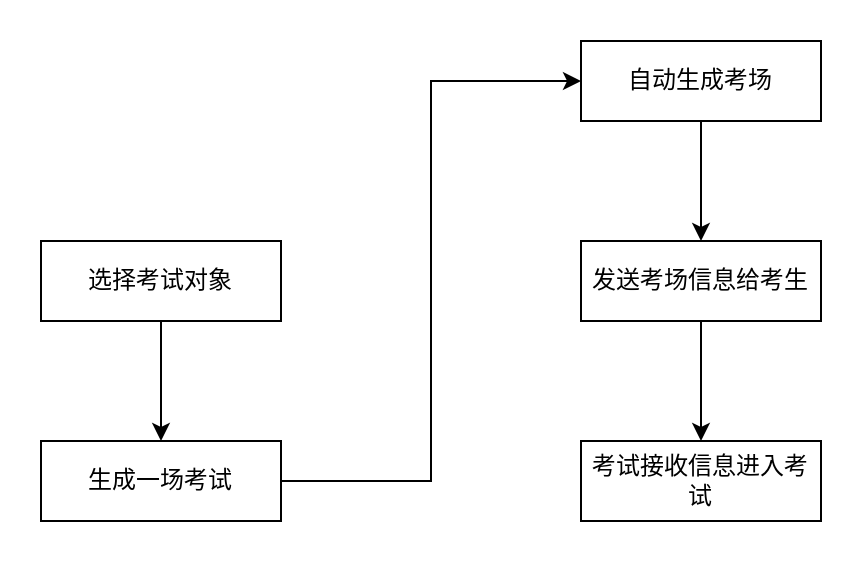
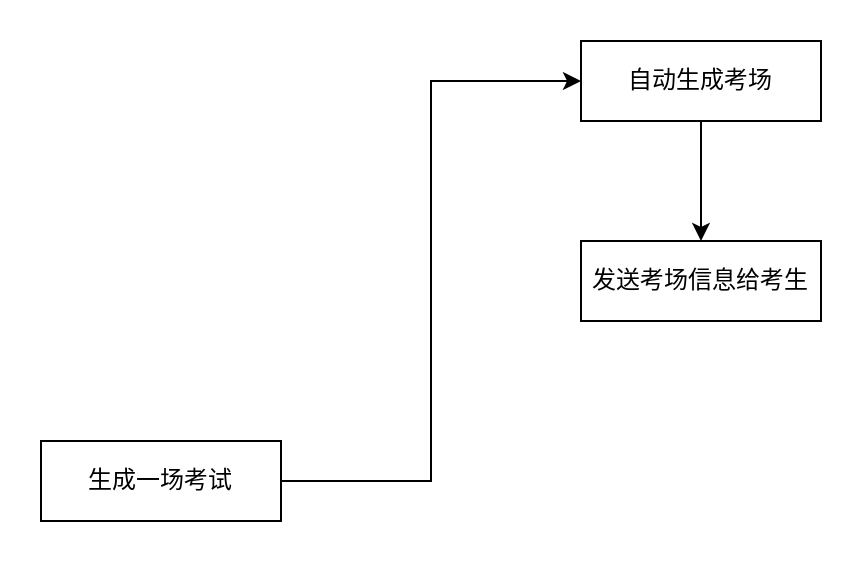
node "选择考试对象": removed
edge "选择考试对象" -> "生成一场考试": removed
edge "发送考场信息给考生" -> "考试接收信息进入考试": removed
node "考试接收信息进入考试": removed
